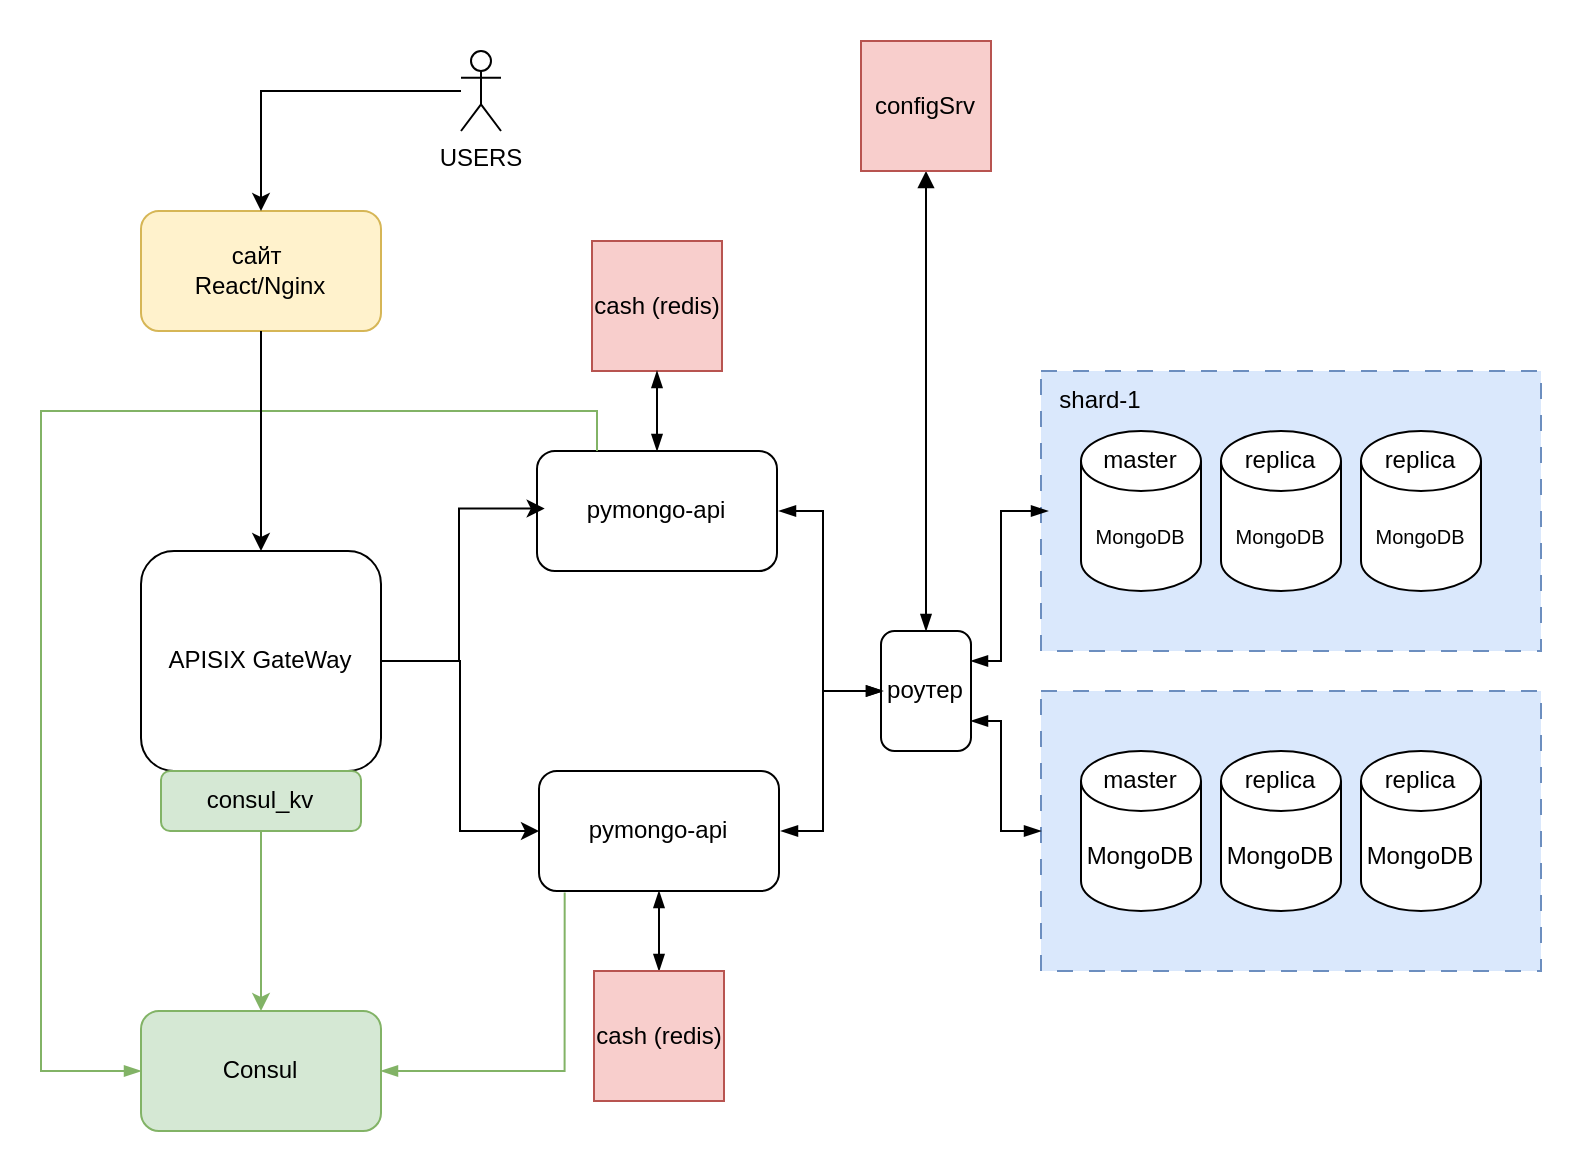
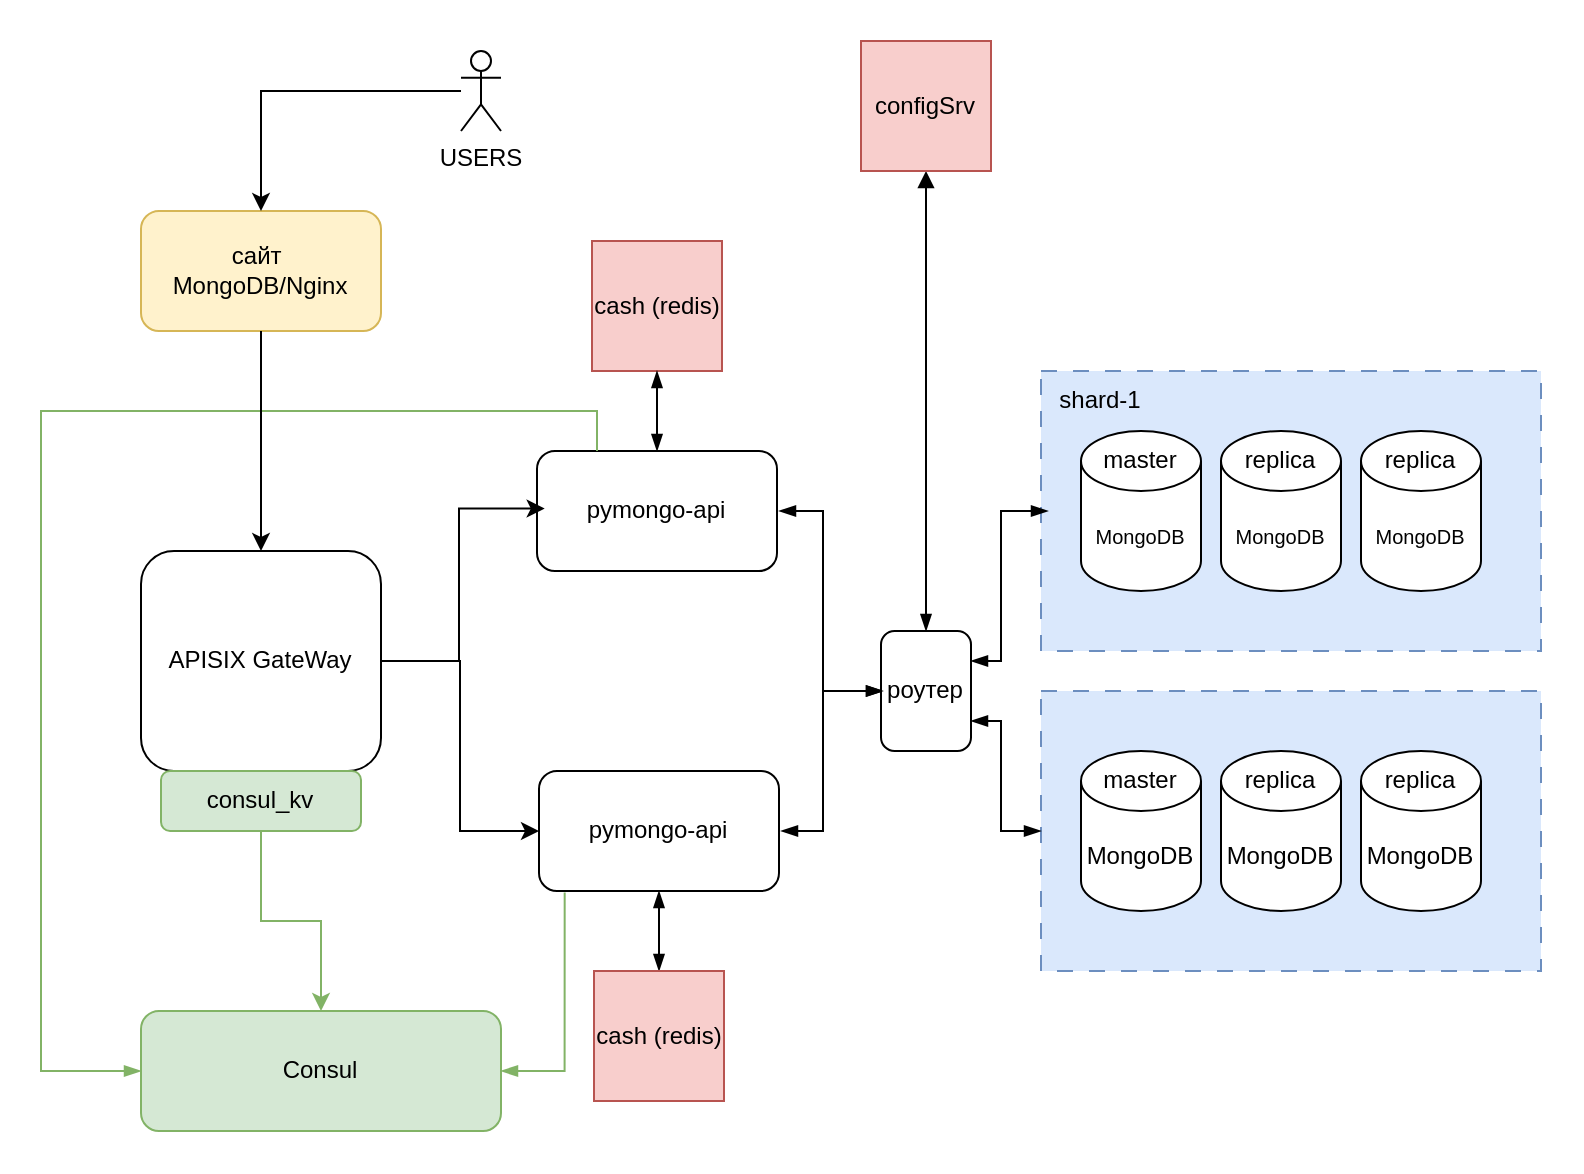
node "сайт React/Nginx": label "сайт React/Nginx" -> "сайт MongoDB/Nginx"
node "Consul": size 240x120 -> 360x120
